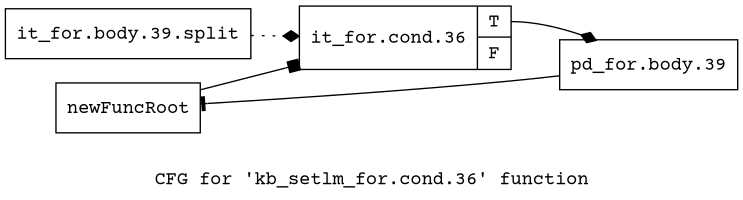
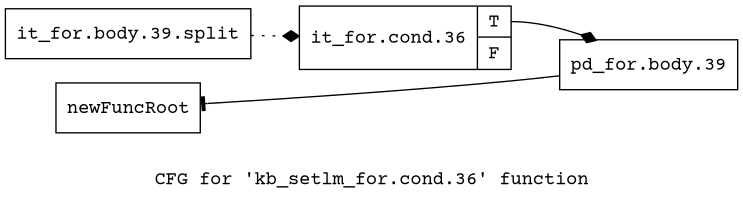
edge "newFuncRoot" -> "it_for.cond.36": removed
